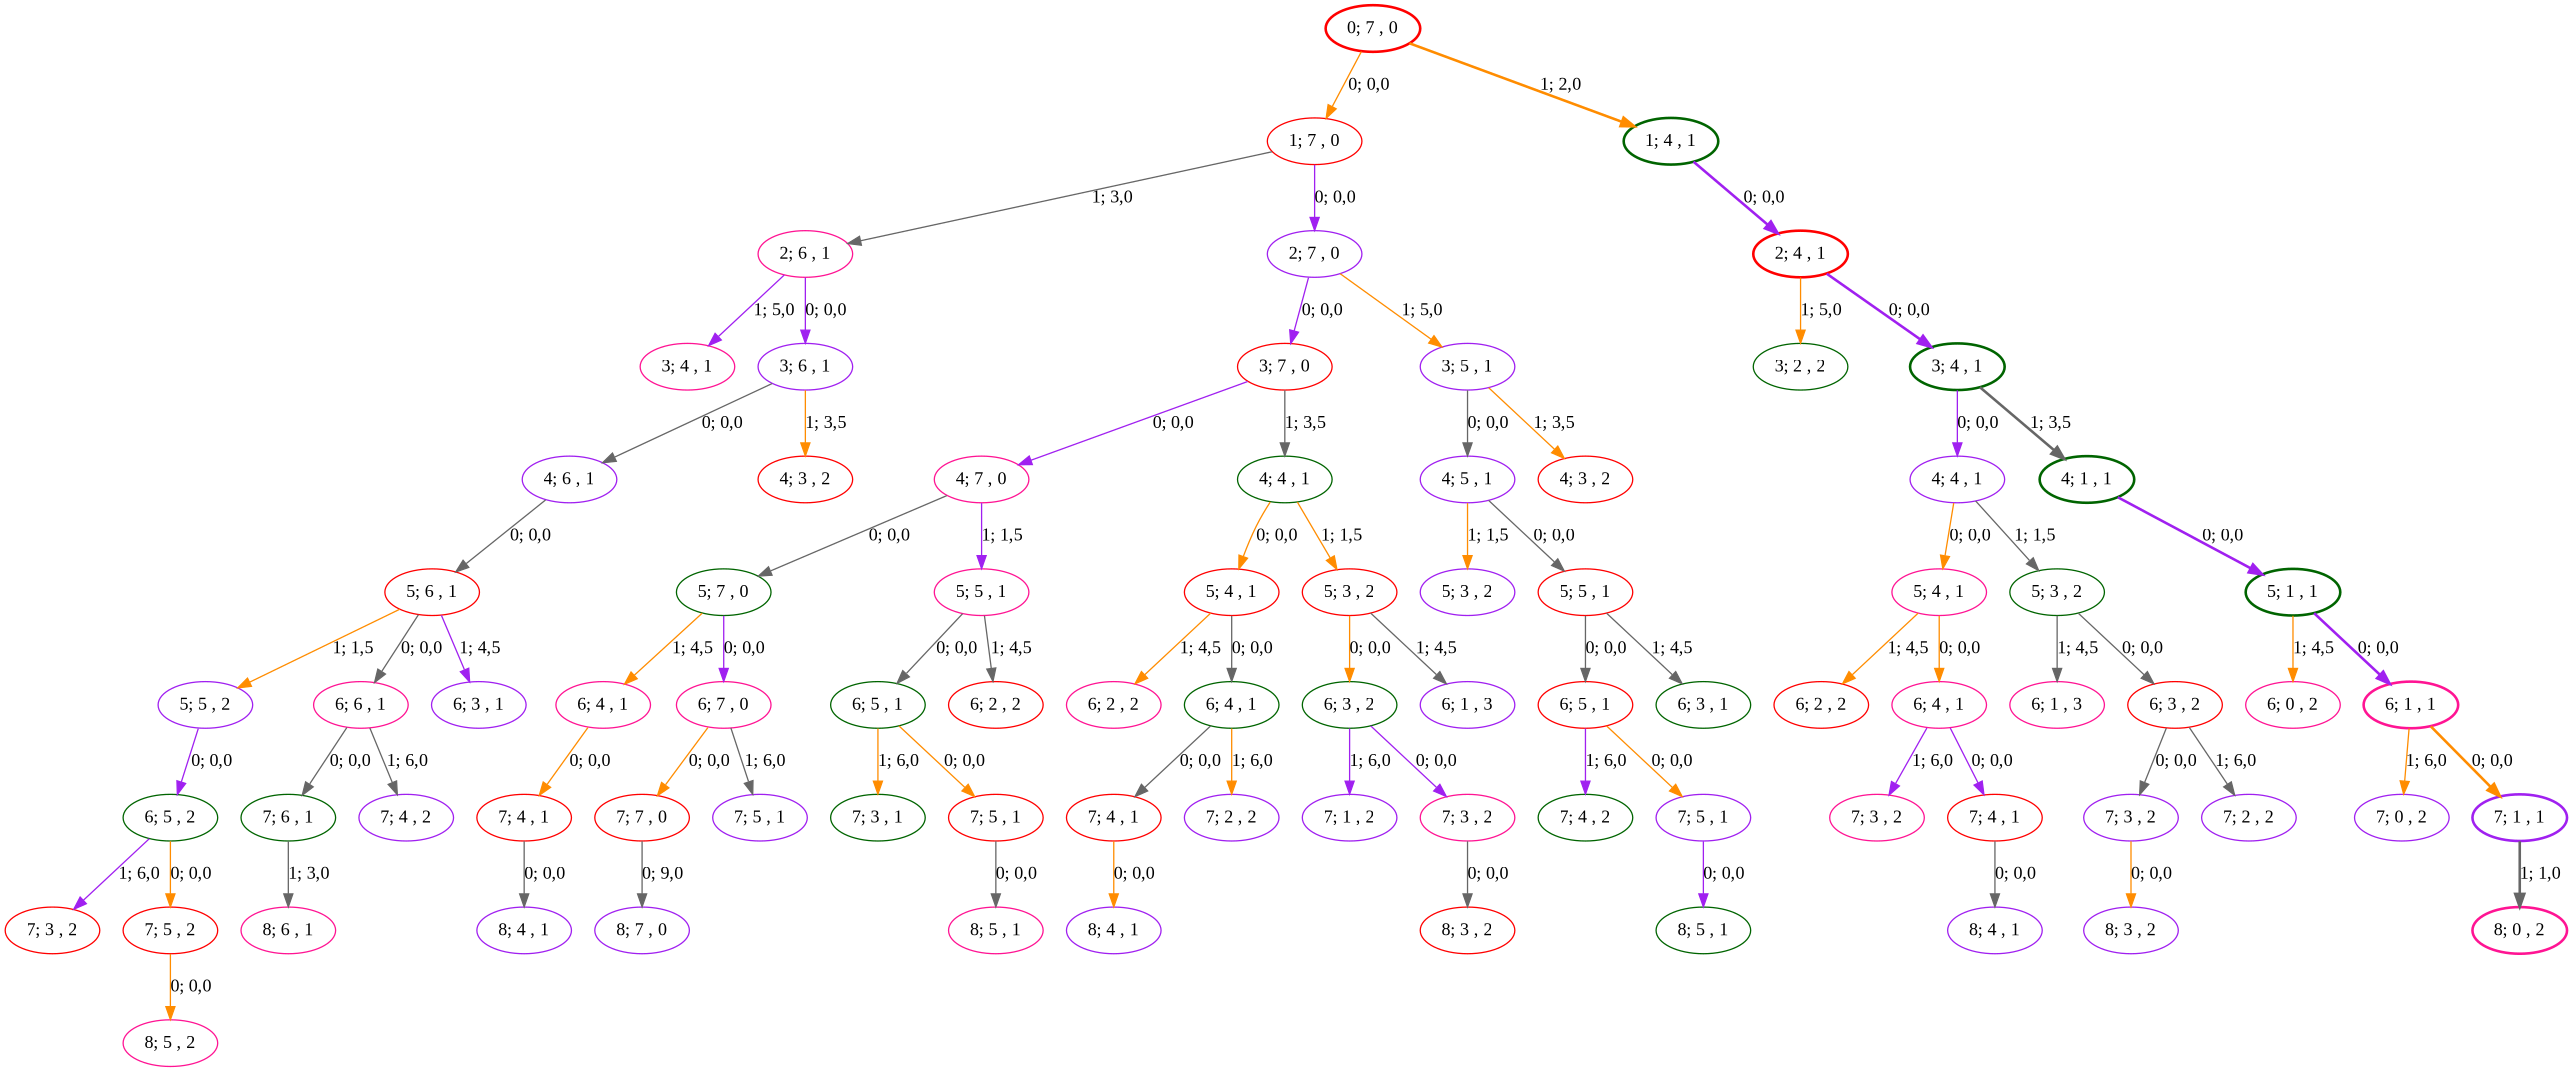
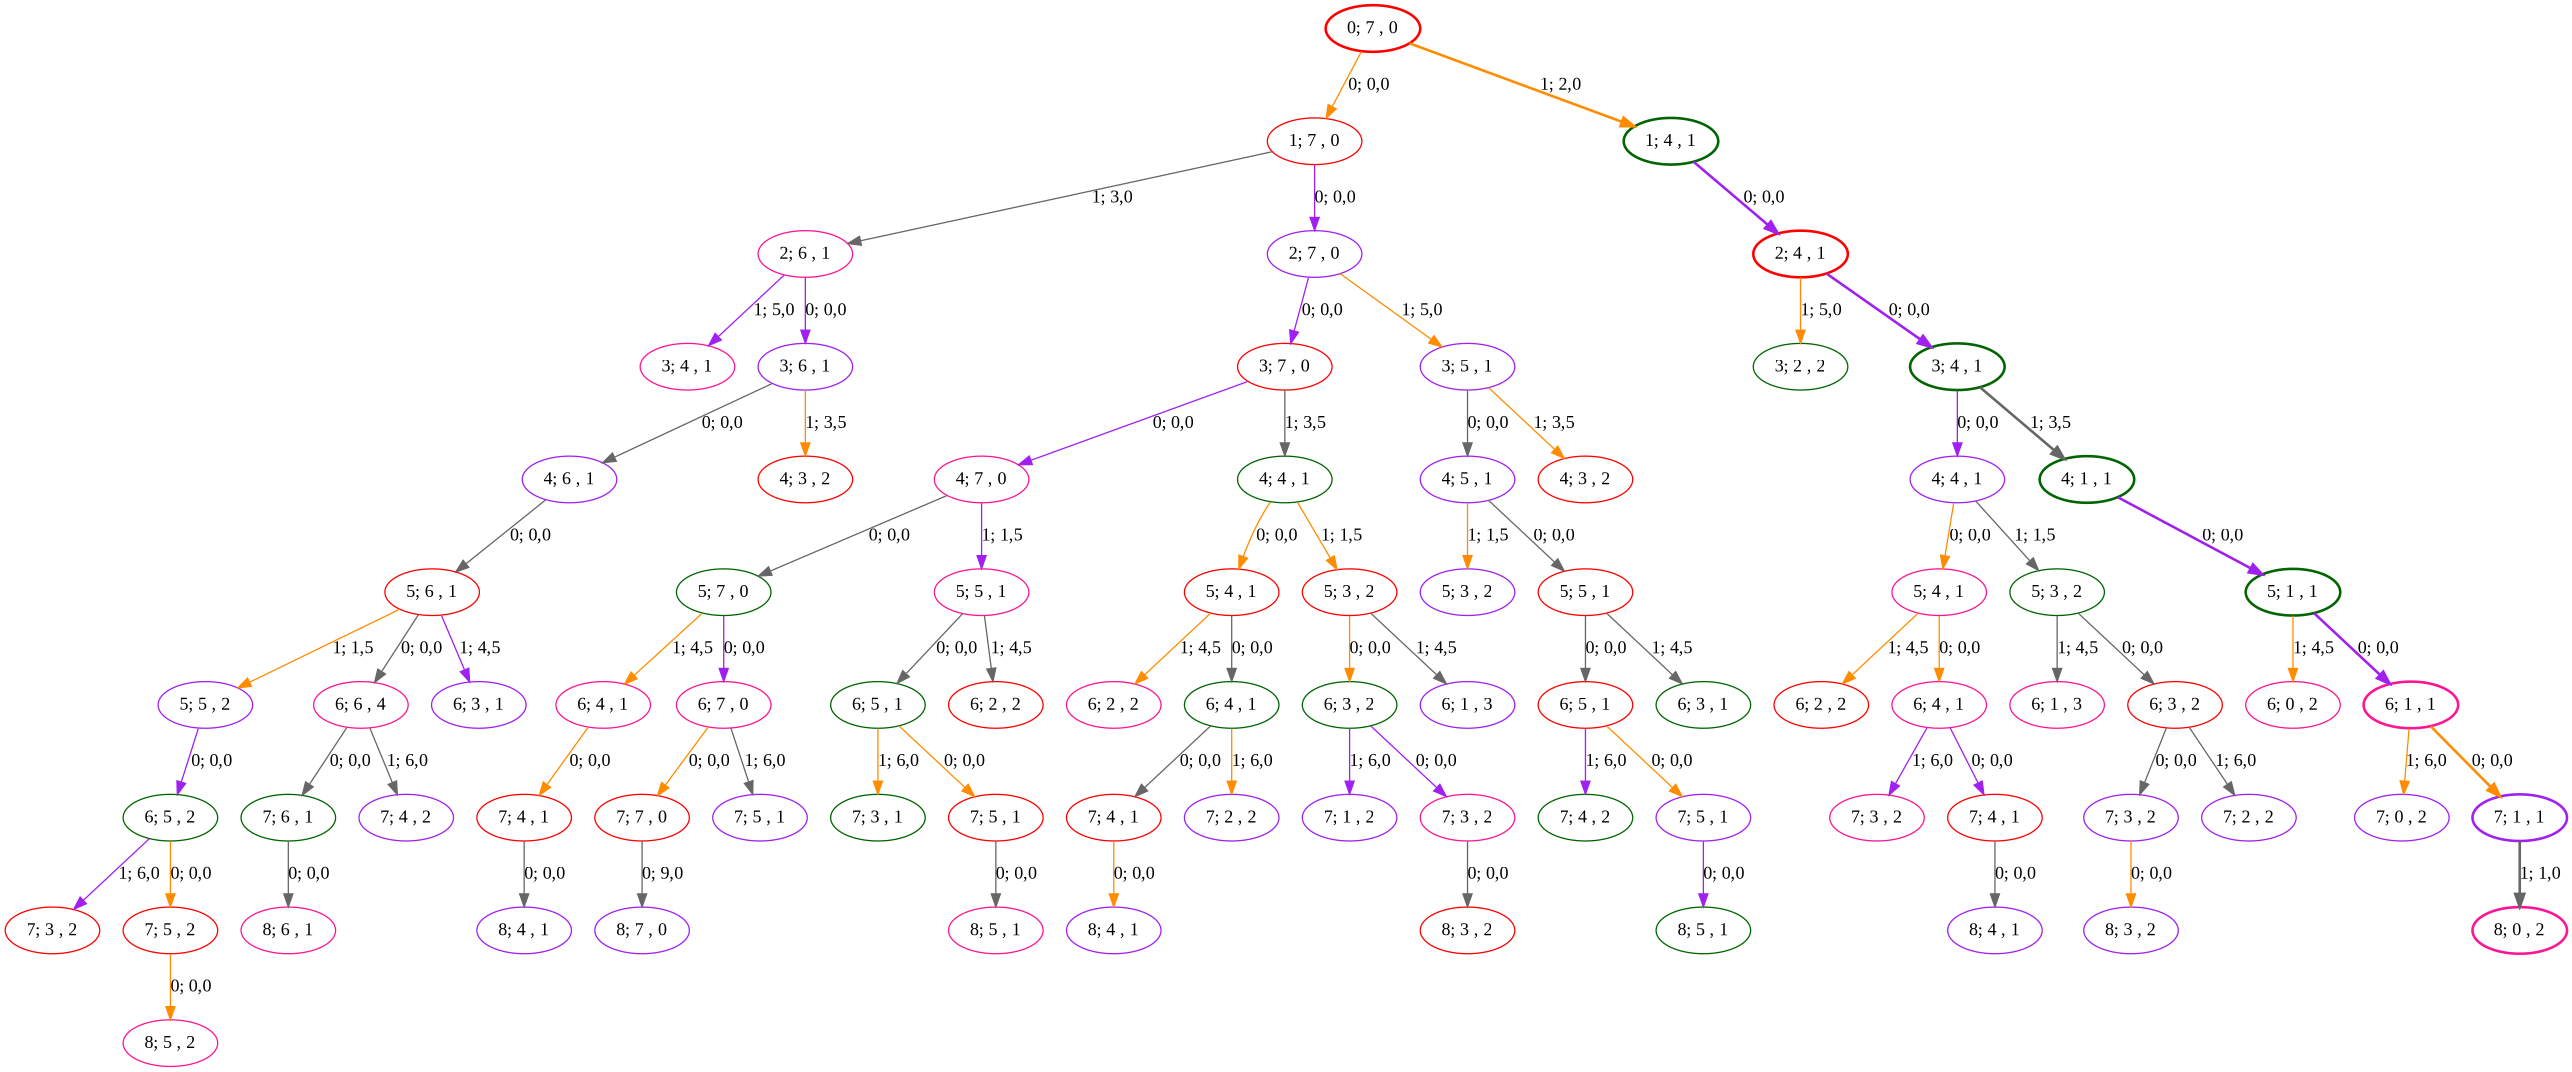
node "6; 6 , 1": label "6; 6 , 1" -> "6; 6 , 4"
edge "7; 6 , 1" -> "8; 6 , 1": label "1; 3,0" -> "0; 0,0"
